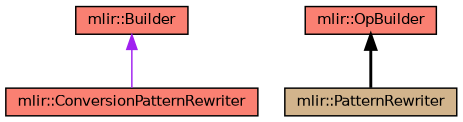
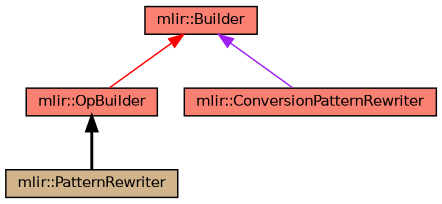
edge "mlir::OpBuilder" -> "mlir::Builder": added
